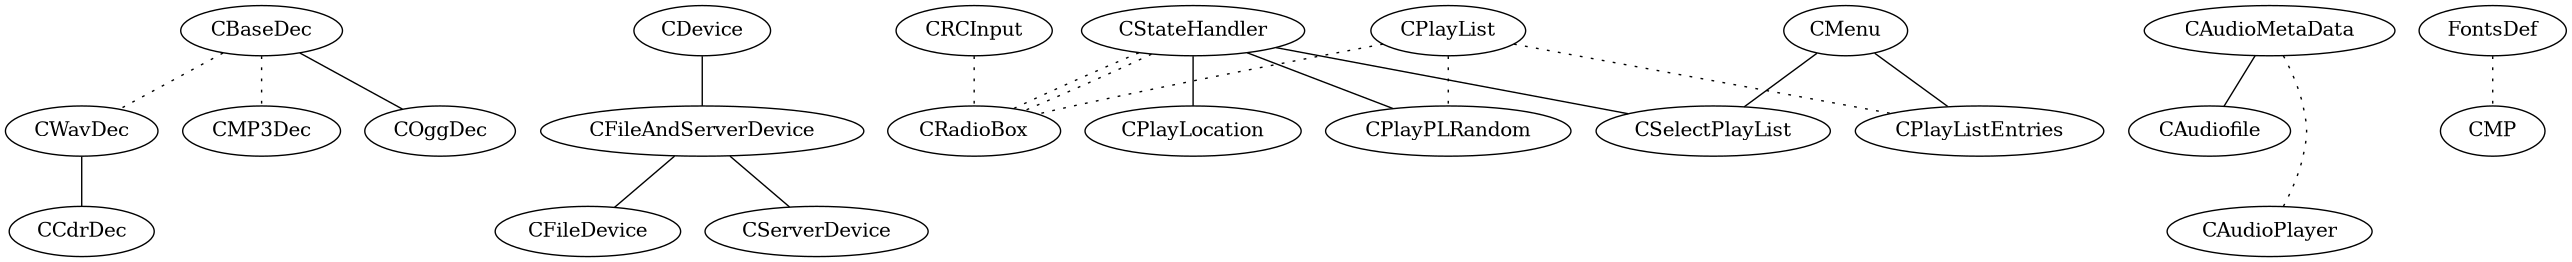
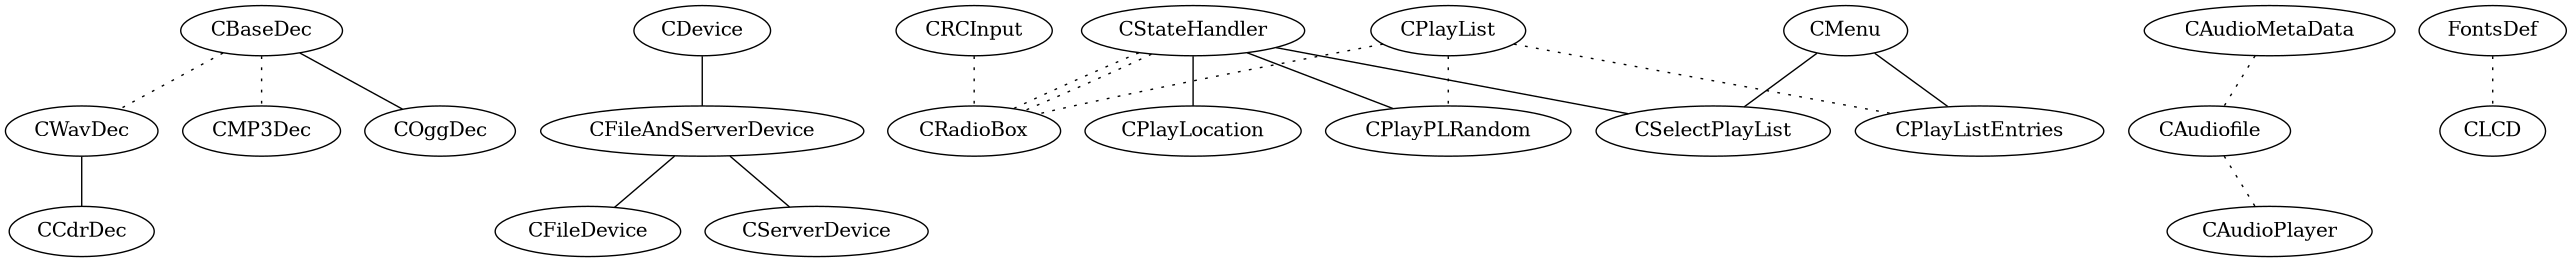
edge "CAudioMetaData" -- "CAudiofile": style solid -> dotted
edge "CAudioMetaData" -- "CAudioPlayer": now "CAudiofile" -- "CAudioPlayer"
node "CMP": label "CMP" -> "CLCD"
